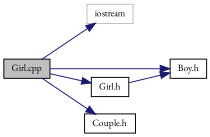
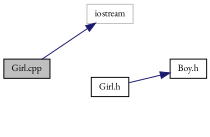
edge "Girl.cpp" -> "Boy.h": removed
edge "Girl.cpp" -> "Girl.h": removed
node "Couple.h": removed
